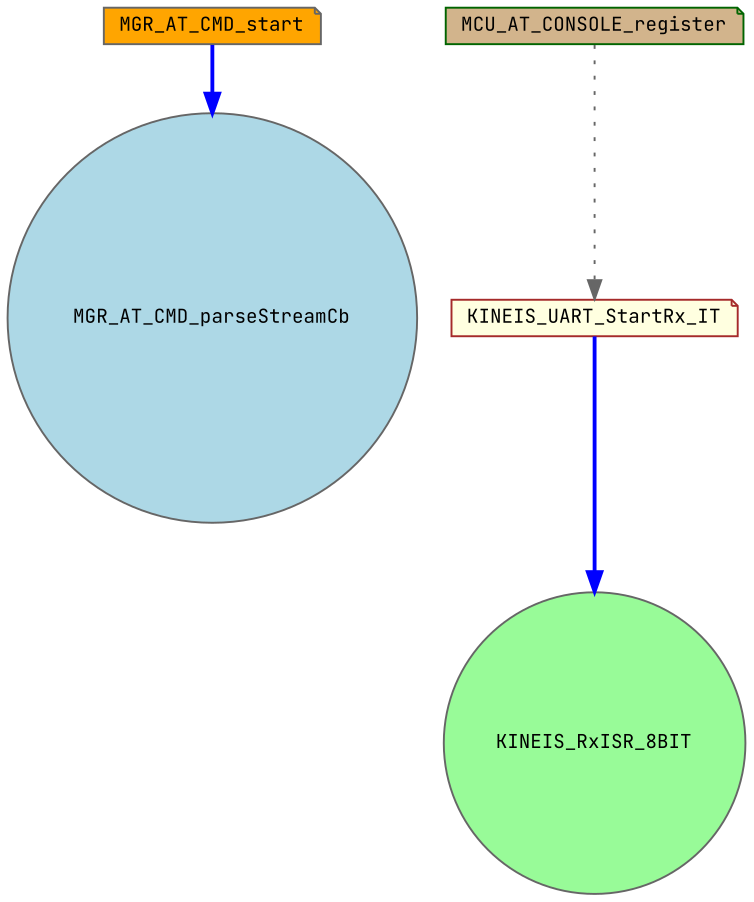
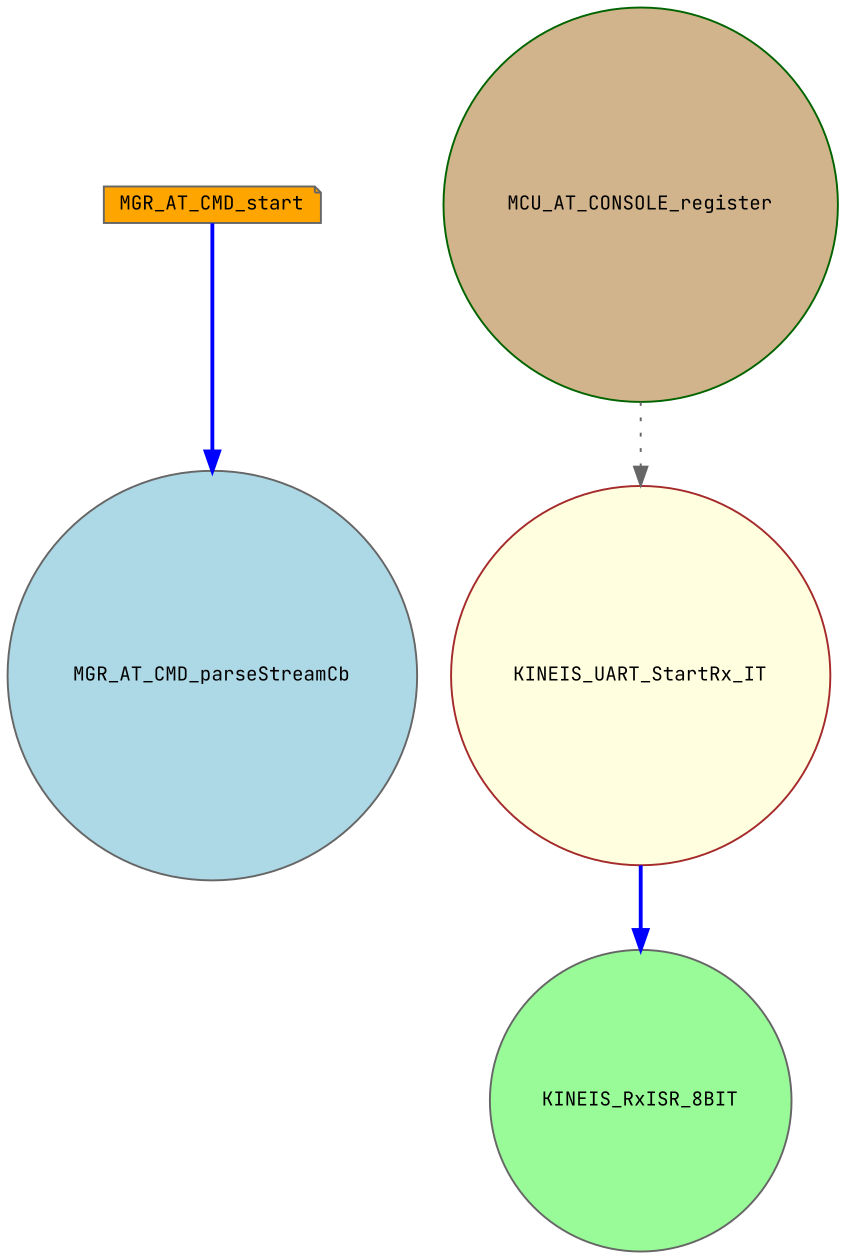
node "MCU_AT_CONSOLE_register": shape note -> circle
node "KINEIS_UART_StartRx_IT": shape note -> circle
